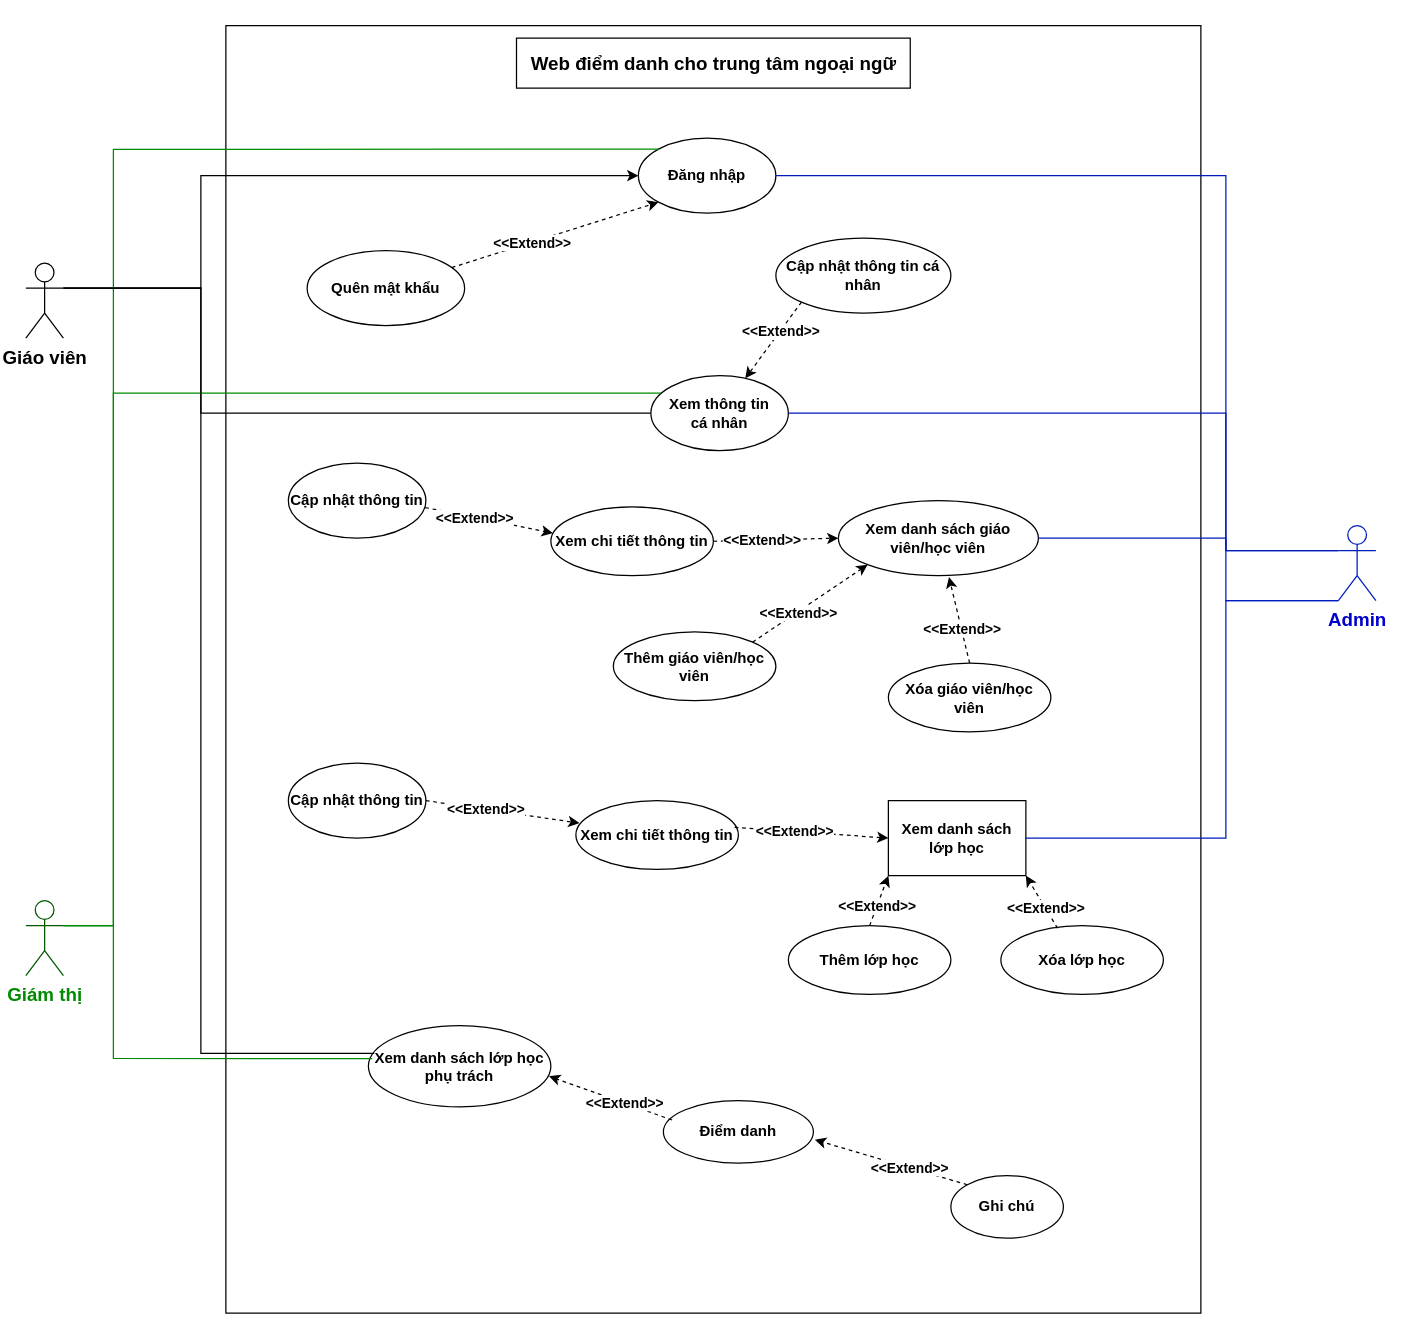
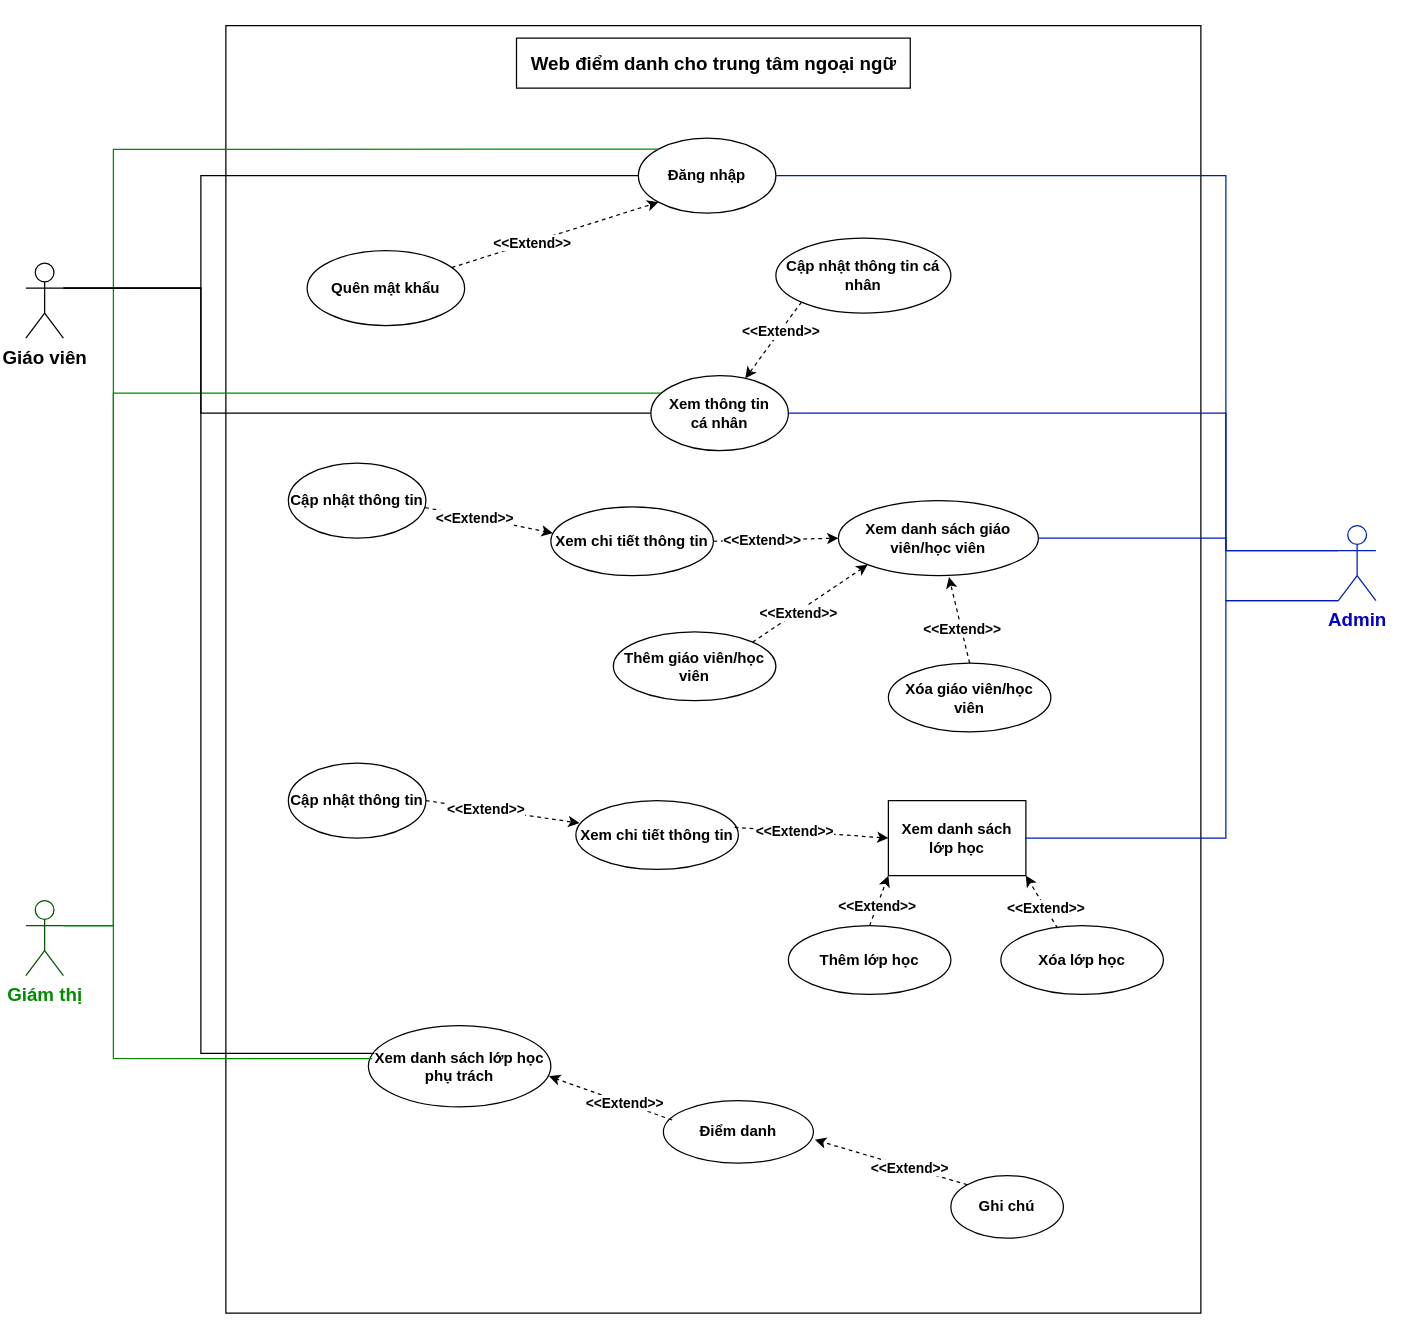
edge "Giáo viên" -> "Đăng nhập": arrowhead classic -> none
